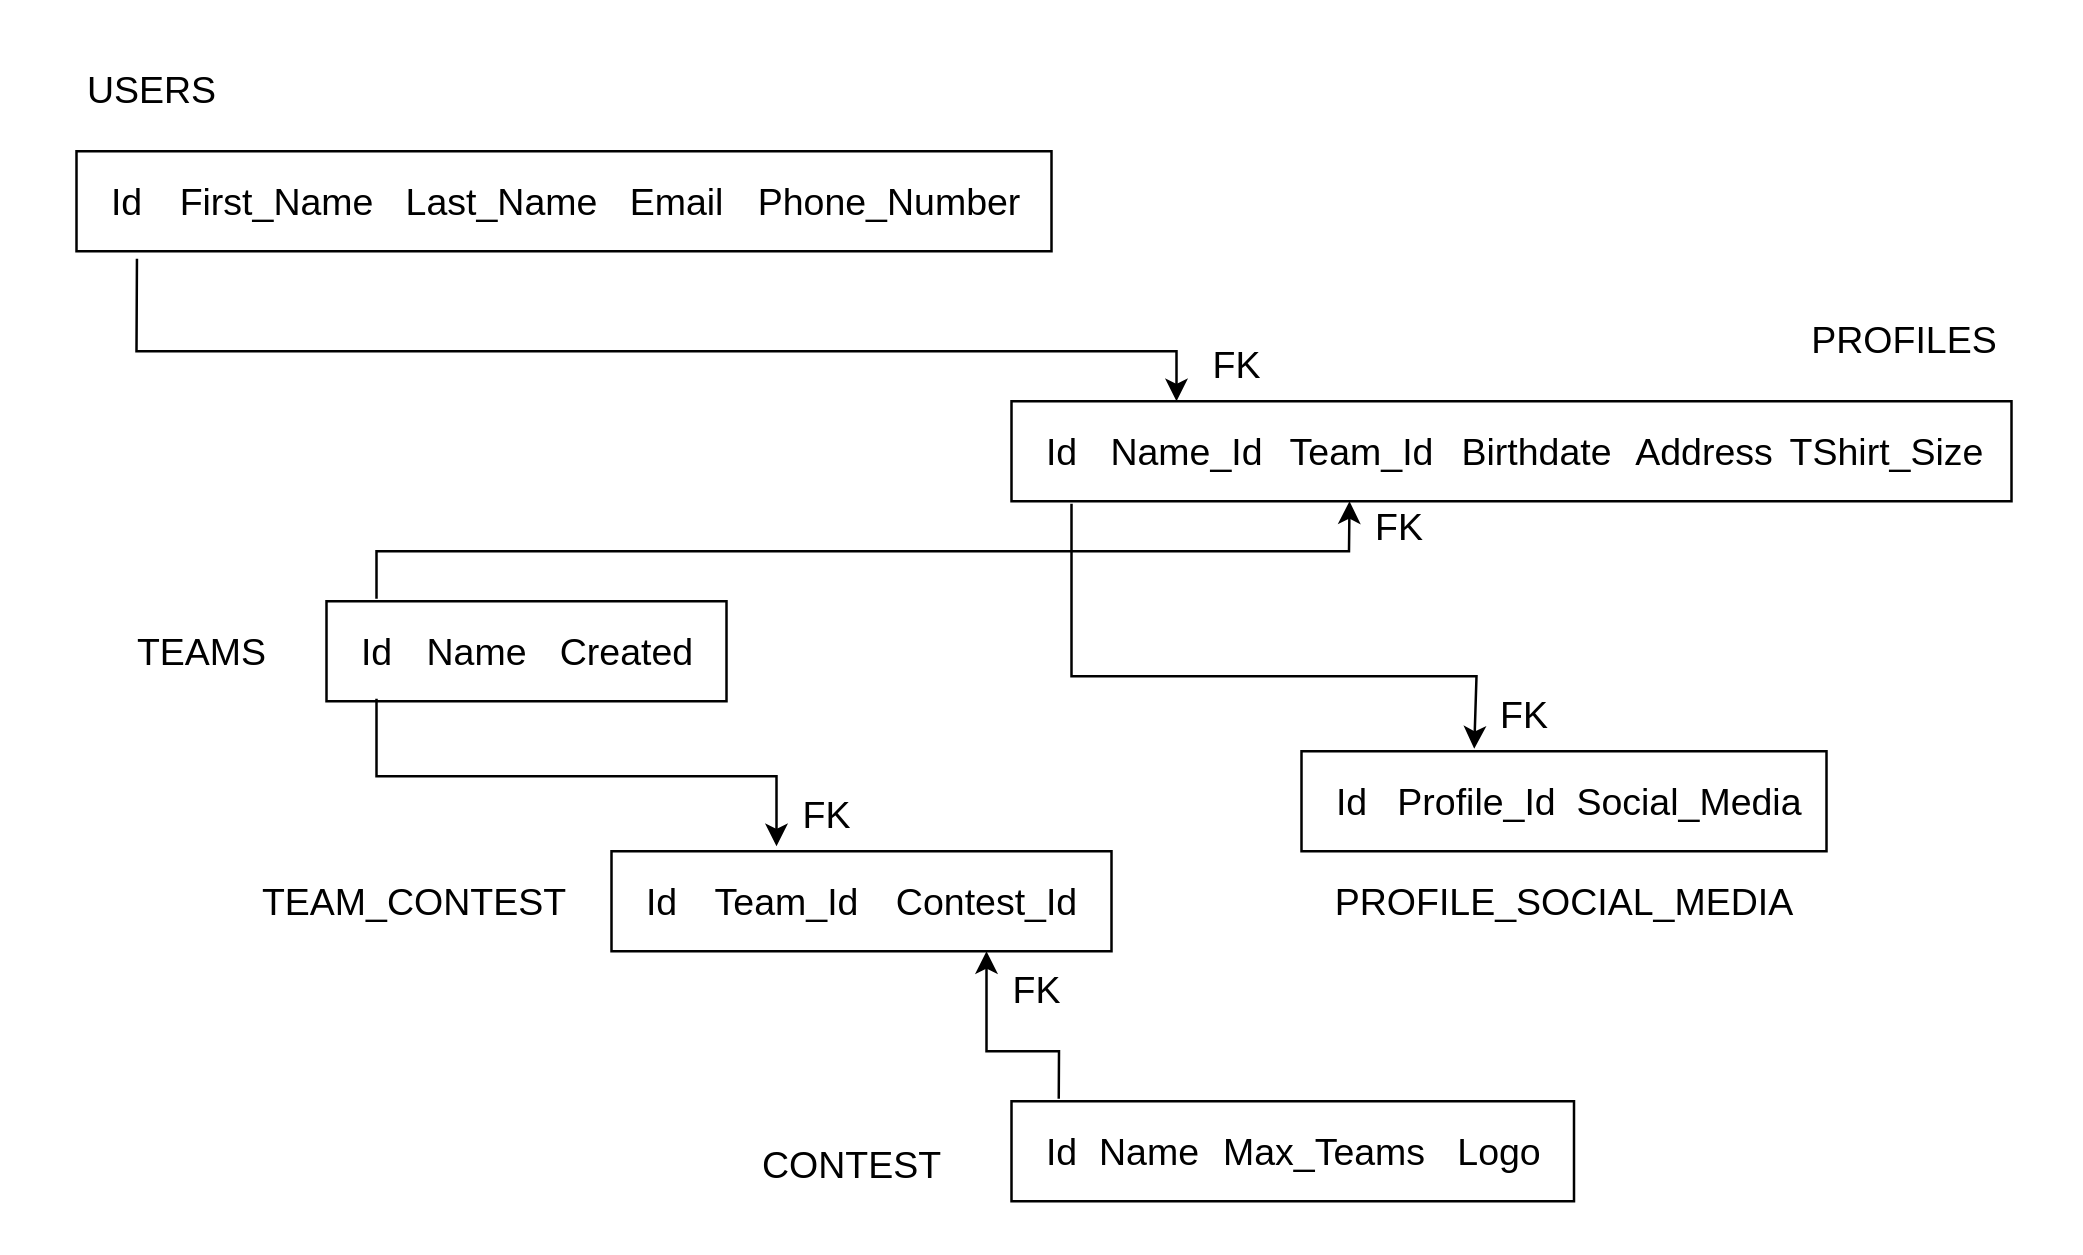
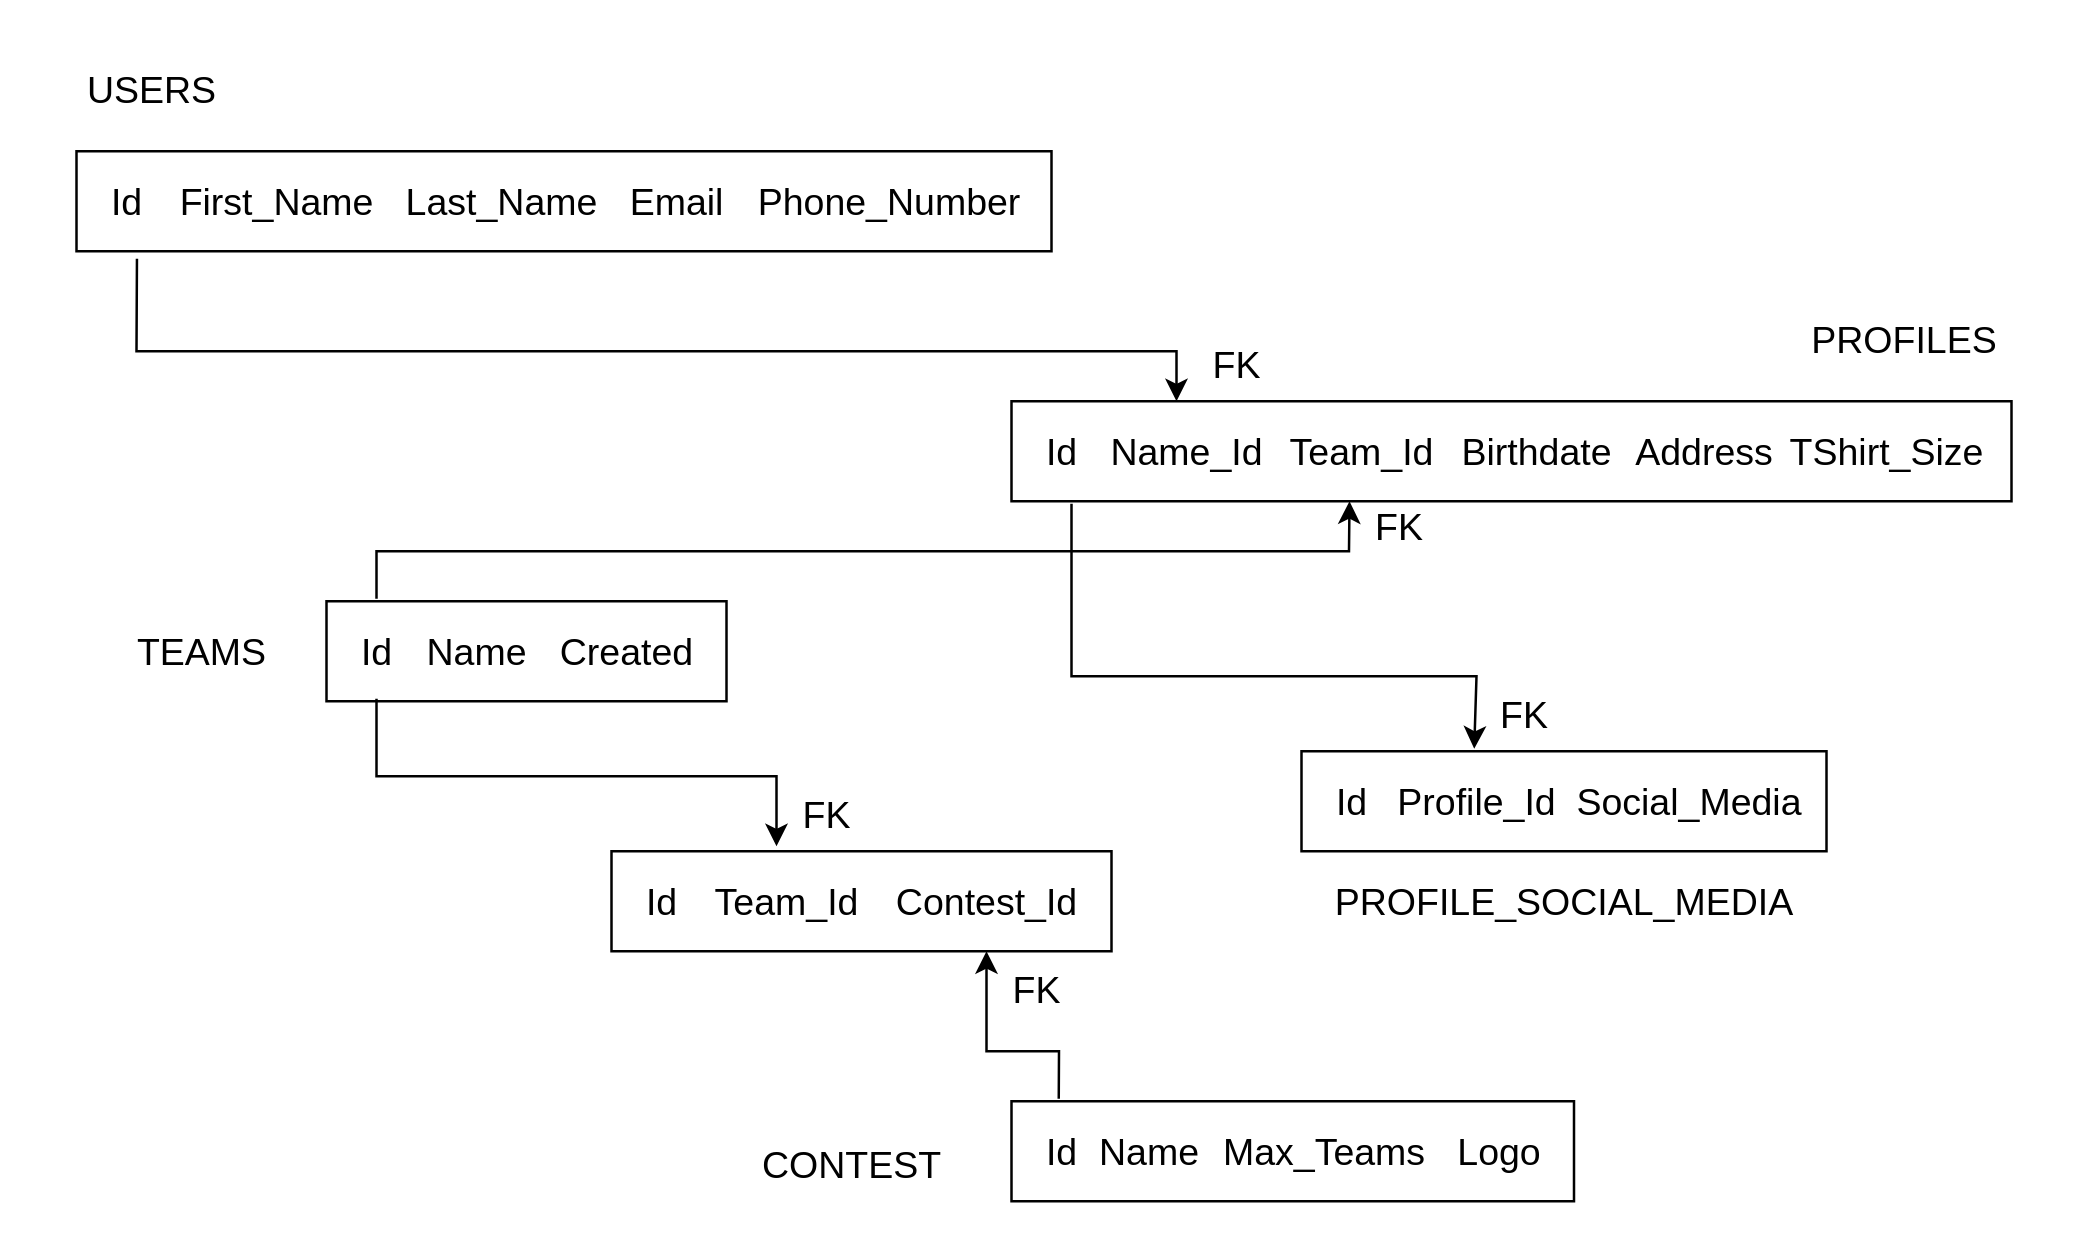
node "TEAM_CONTEST": removed
